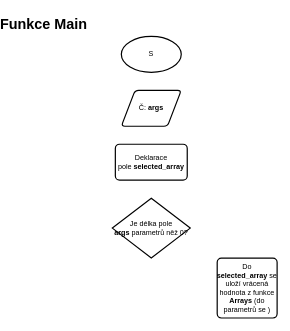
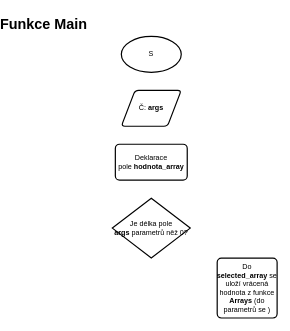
node "Deklarace pole selected_array": label "Deklarace pole selected_array" -> "Deklarace pole hodnota_array"
